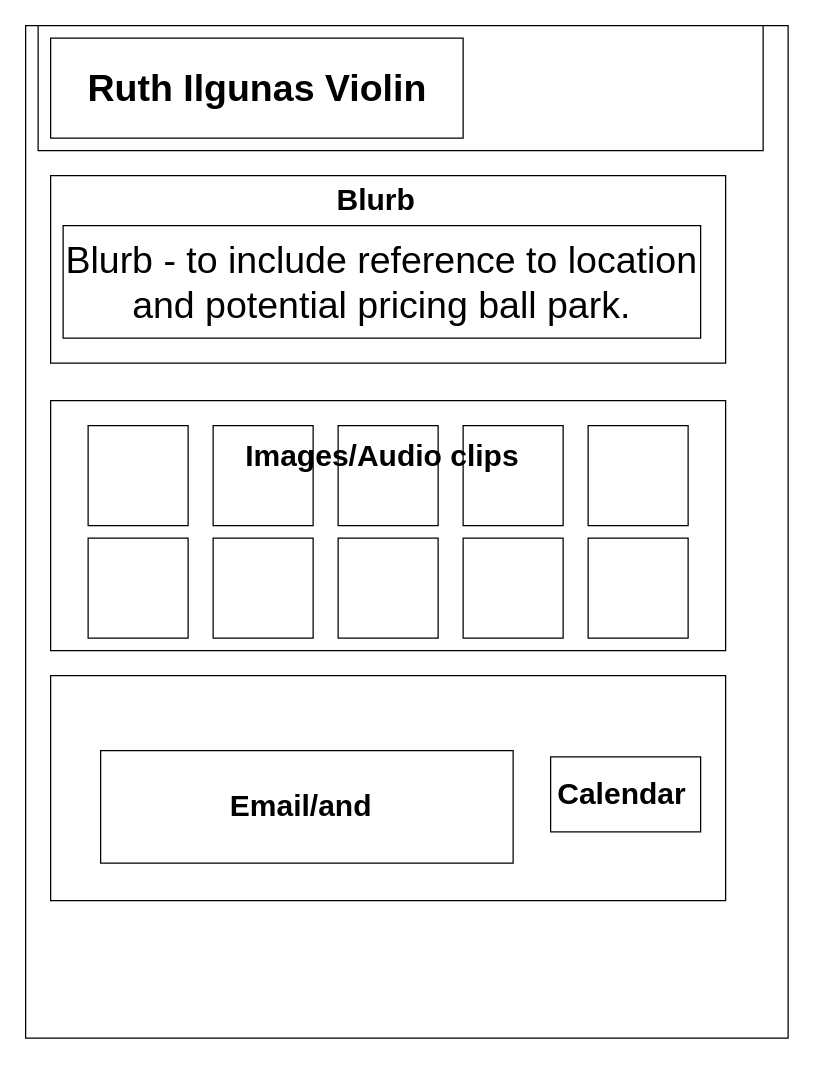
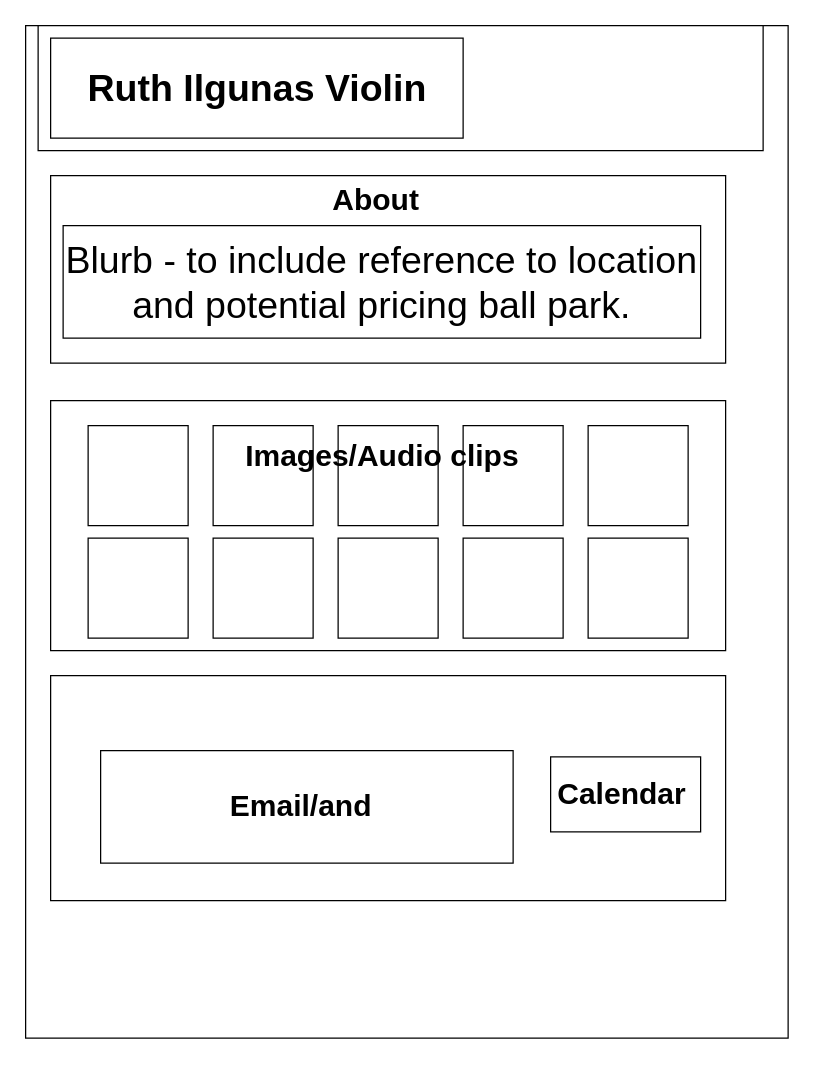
node "Blurb": label "Blurb" -> "About"
